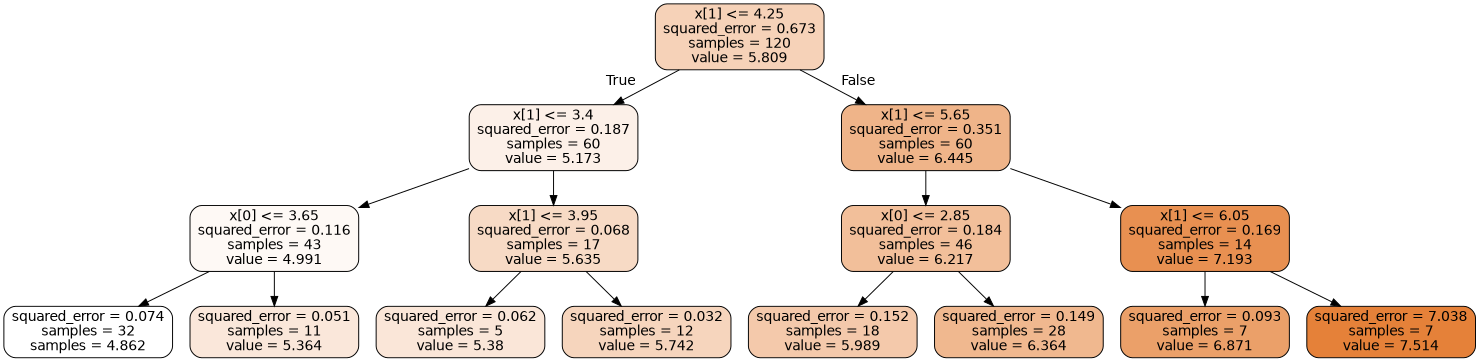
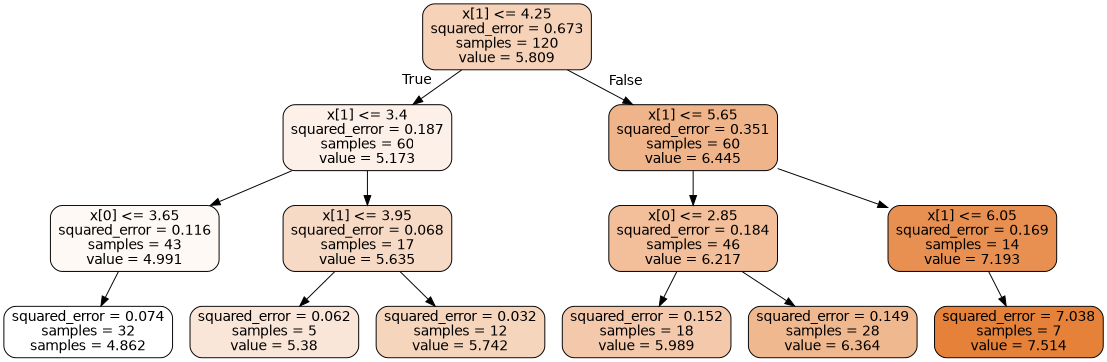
node "squared_error = 0.051 samples = 11 value = 5.364": removed
node "squared_error = 0.093 samples = 7 value = 6.871": removed
